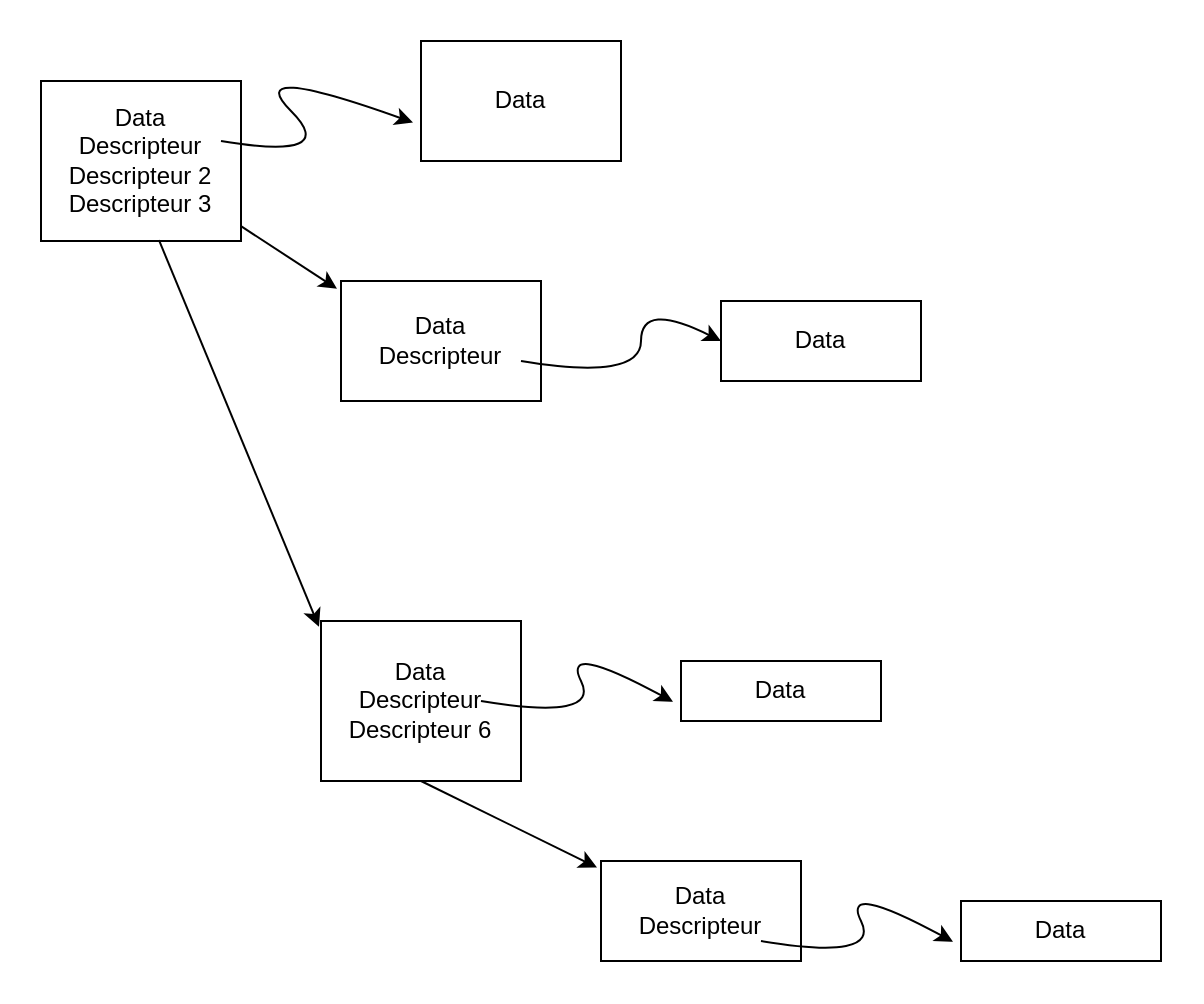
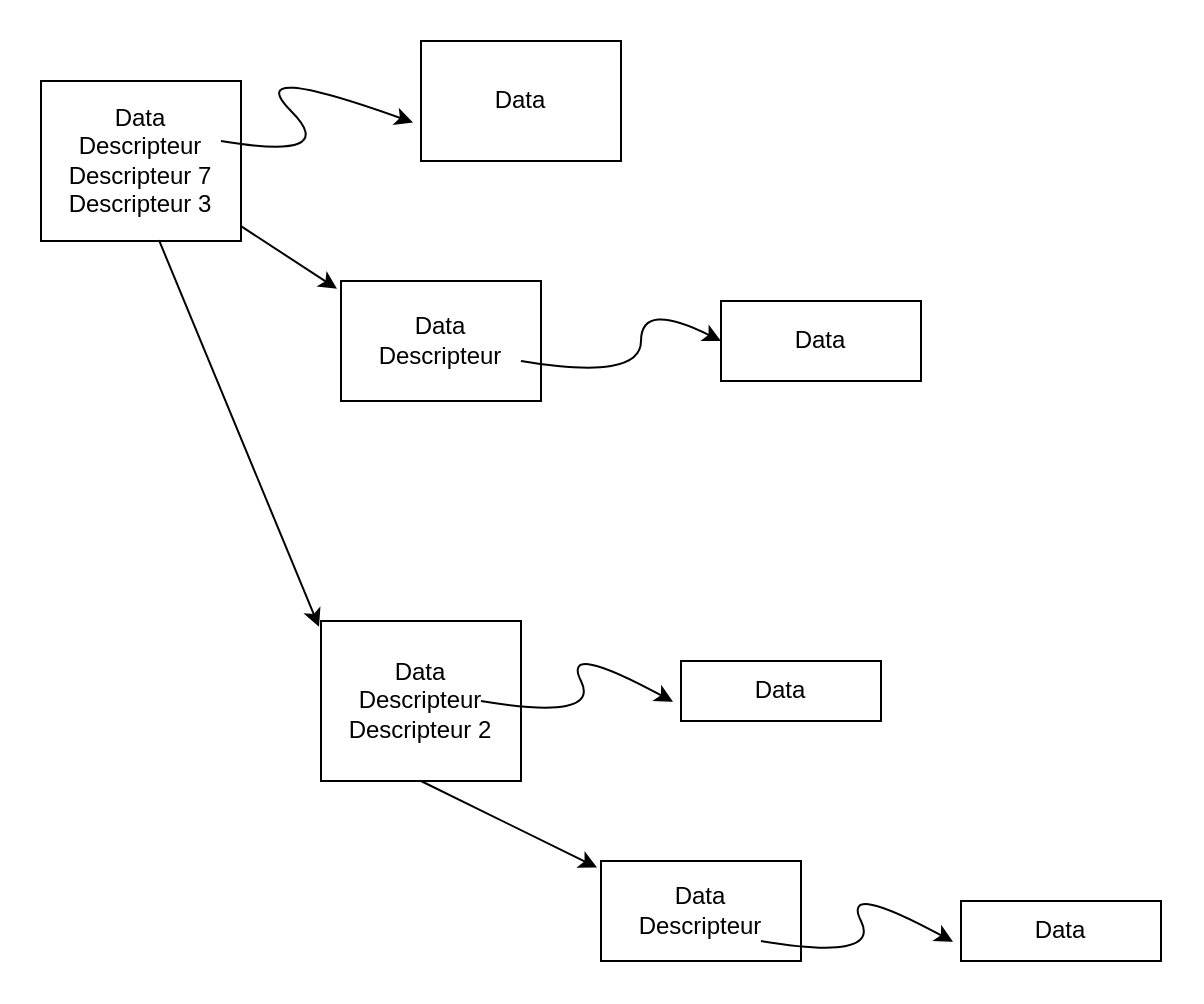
node "Data Descripteur Descripteur 2 Descripteur 3": label "Data Descripteur Descripteur 2 Descripteur 3" -> "Data Descripteur Descripteur 7 Descripteur 3"
node "Data Descripteur Descripteur 6": label "Data Descripteur Descripteur 6" -> "Data Descripteur Descripteur 2"
